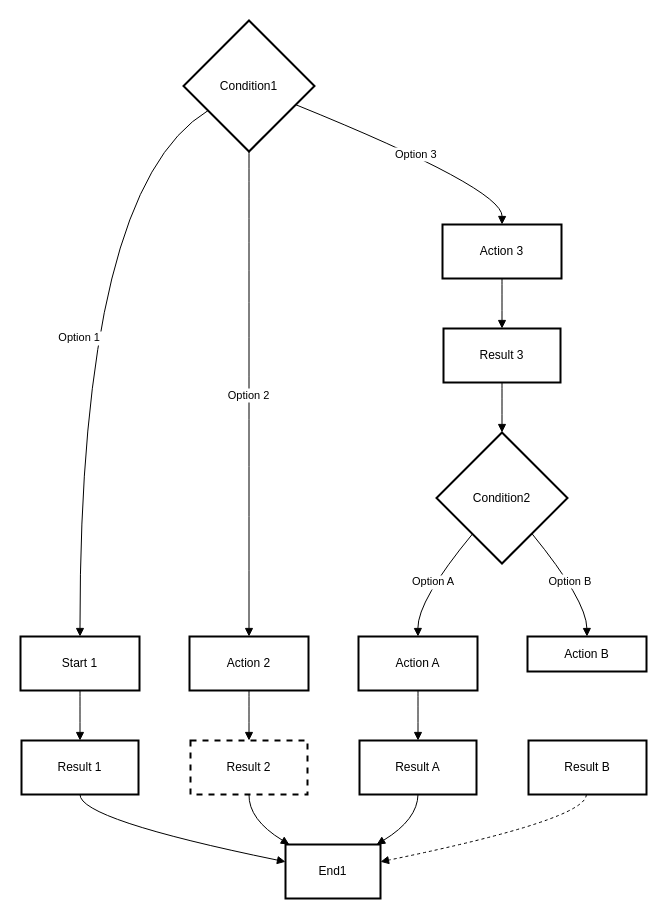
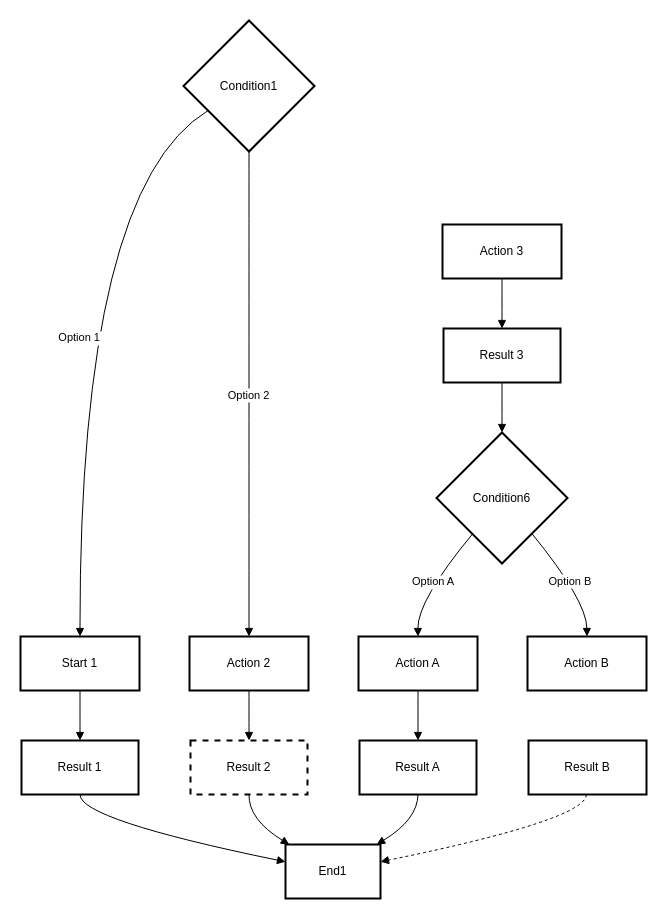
edge "Condition1" -> "Action 3": removed, label "Option 3"
node "Condition2": label "Condition2" -> "Condition6"
node "Action B": size 119x35 -> 119x54
